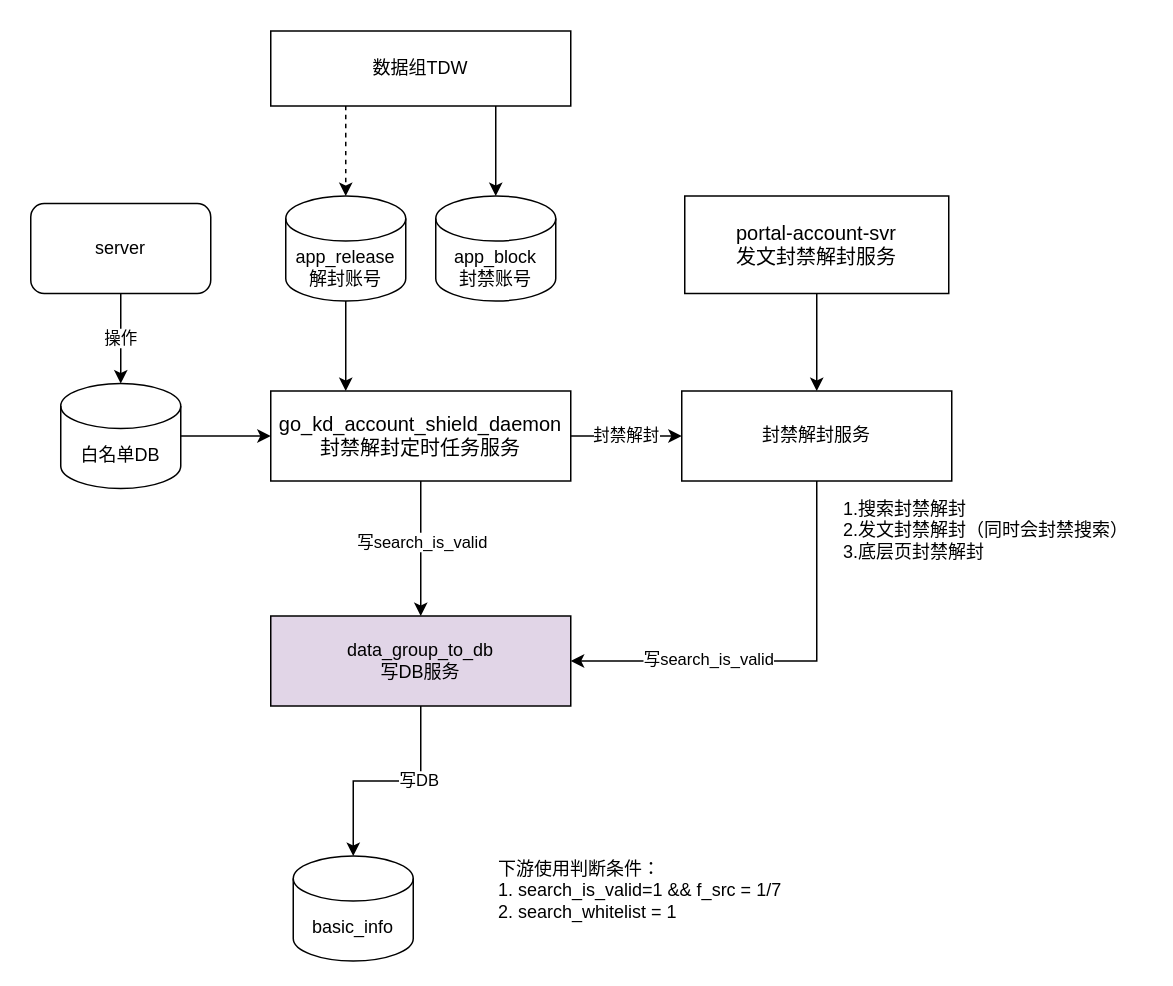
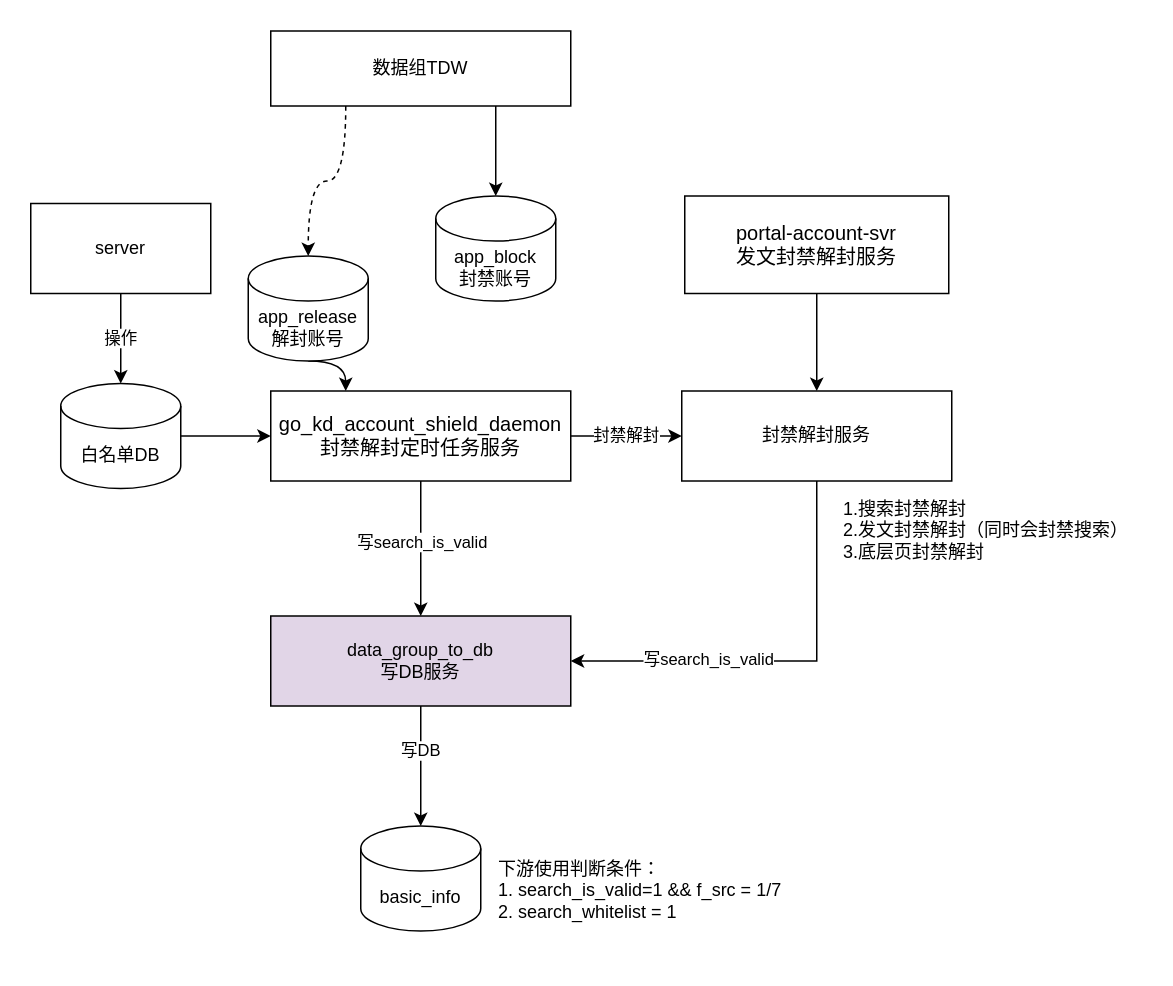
node "server": shape rounded rectangle -> rectangle
node "app_release 解封账号": moved (346, 248) -> (308, 308)
node "basic_info": moved (353, 908) -> (421, 878)
